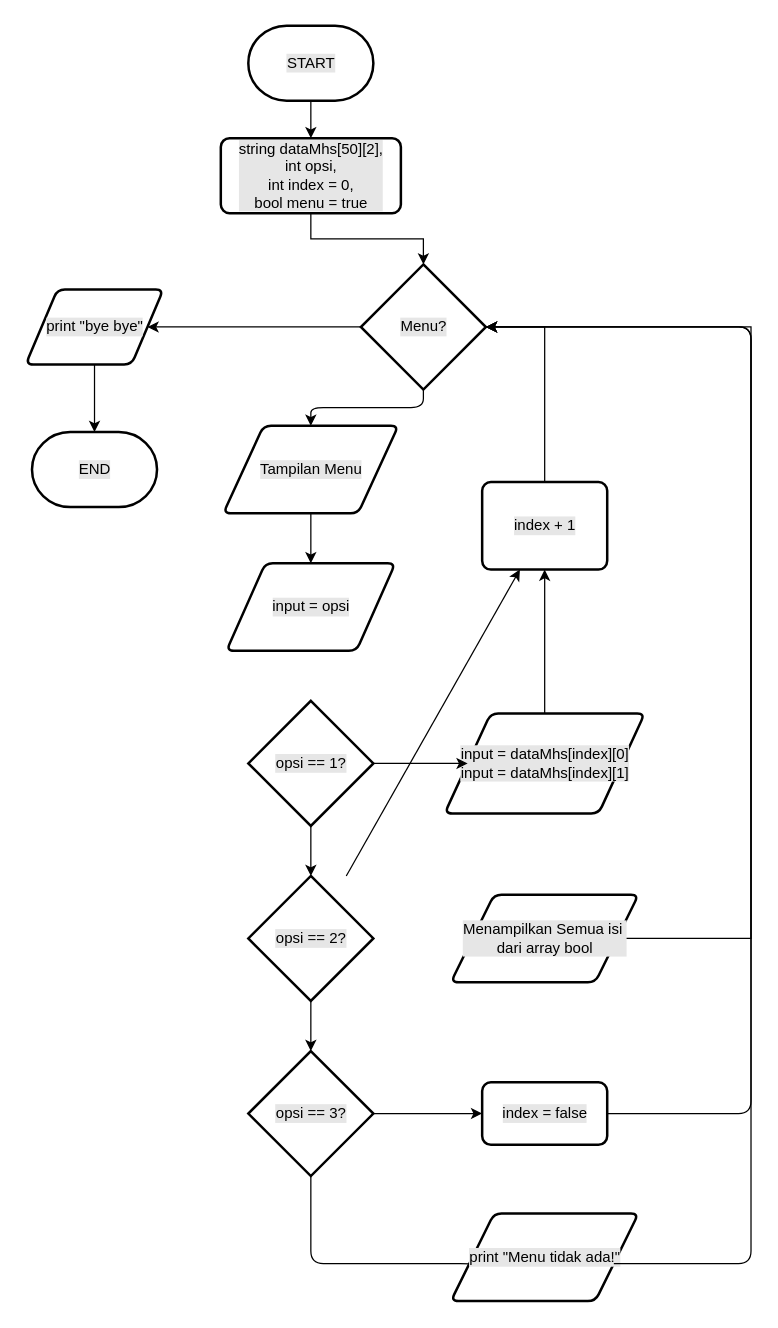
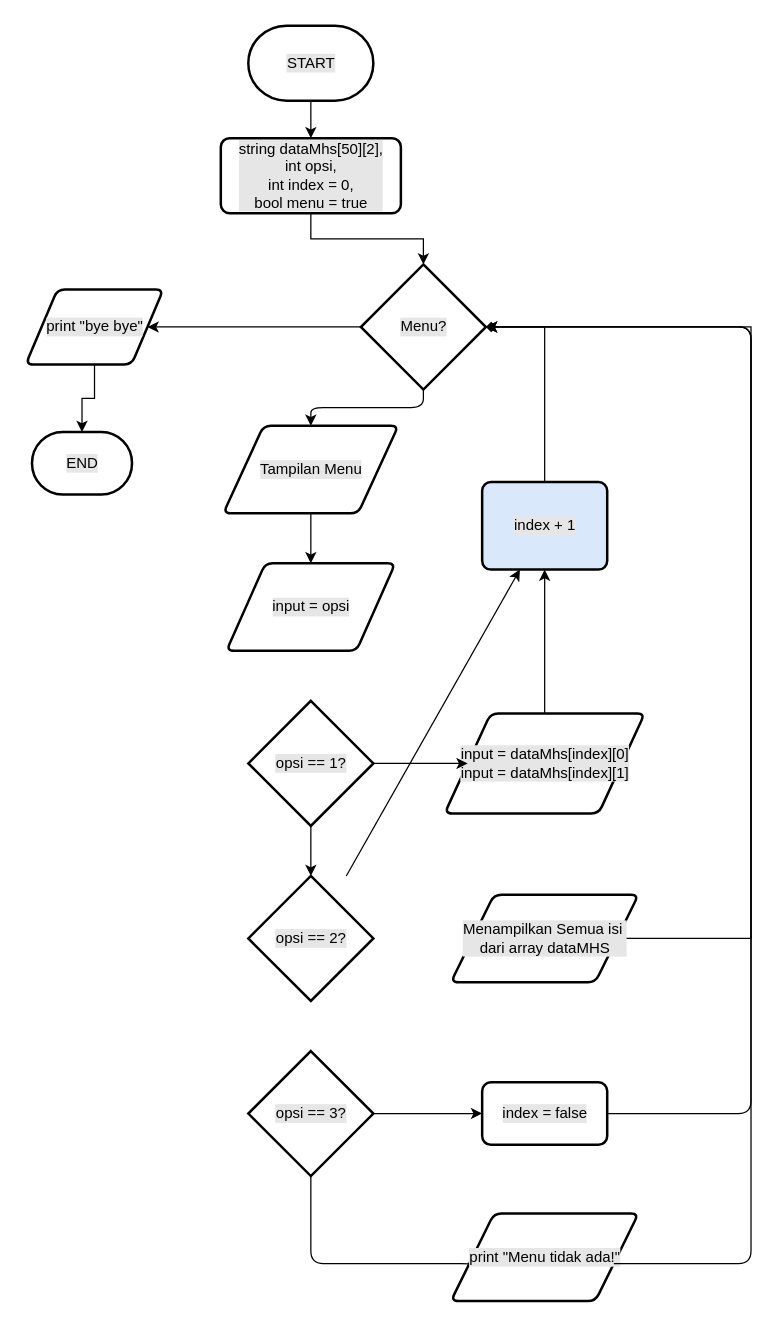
node "END": size 125x75 -> 100x63
edge "index + 1" -> "Menu?": arrowhead classic -> diamond
node "index + 1": fillcolor #ffffff -> #dae8fc
node "Menampilkan Semua isi dari array bool": label "Menampilkan Semua isi dari array bool" -> "Menampilkan Semua isi dari array dataMHS"
edge "opsi == 2?" -> "opsi == 3?": removed
